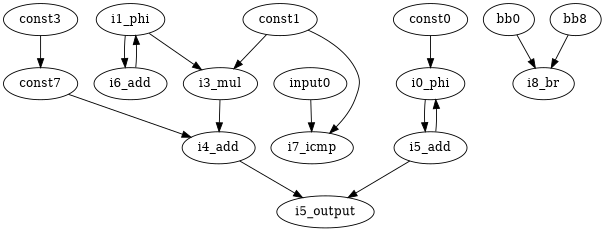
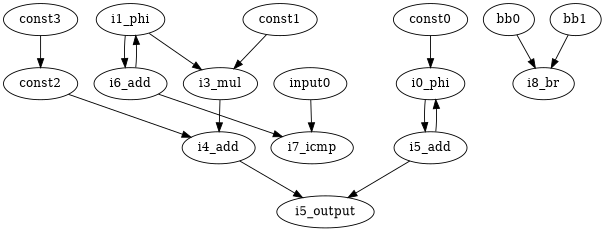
node "bb8": label "bb8" -> "bb1"
edge "const1" -> "i7_icmp": now "i6_add" -> "i7_icmp"
node "const7": label "const7" -> "const2"
